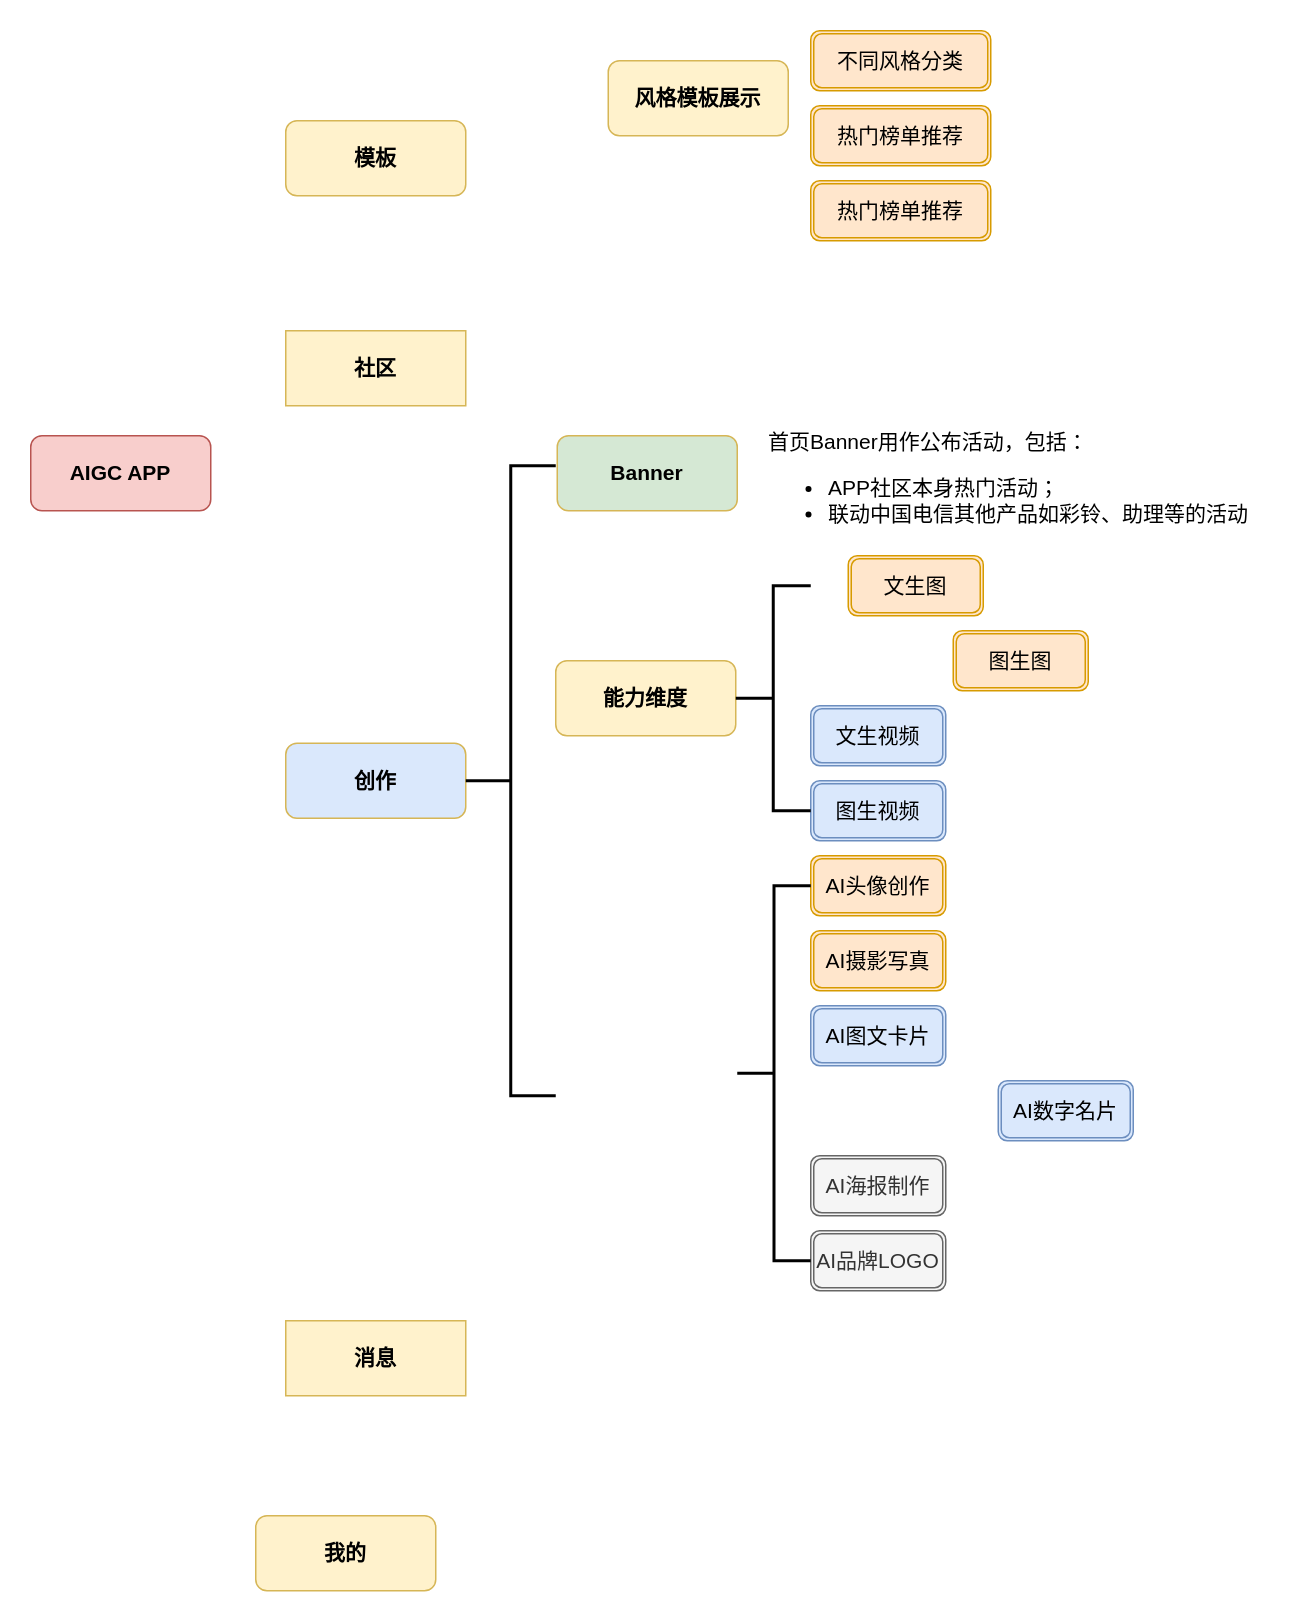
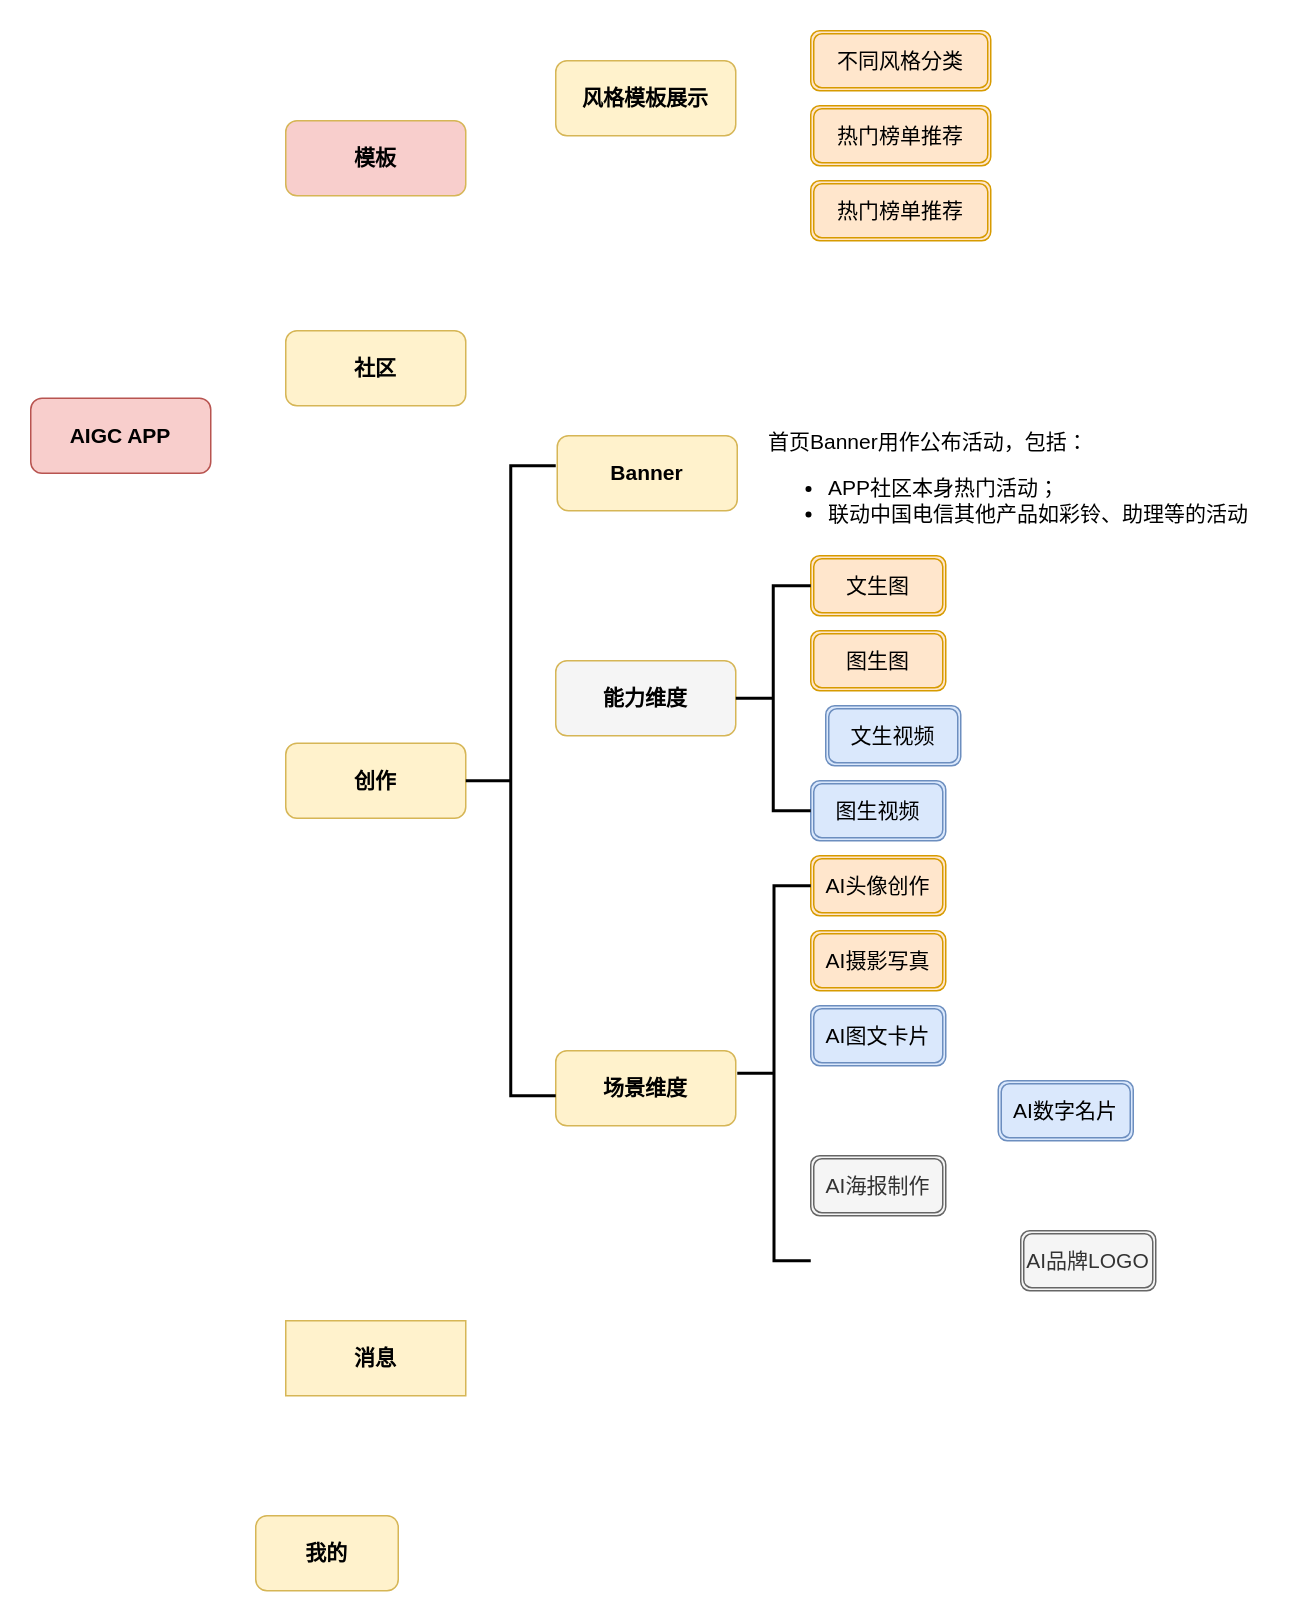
node "风格模板展示": moved (698, 98) -> (646, 98)
node "模板": fillcolor #fff2cc -> #f8cecc
node "社区": shape rectangle -> rounded rectangle
node "AIGC APP": moved (121, 473) -> (121, 436)
node "Banner": fillcolor #d5e8d4 -> #fff2cc
node "文生图": moved (916, 586) -> (878, 586)
node "图生图": moved (1021, 661) -> (878, 661)
node "能力维度": fillcolor #fff2cc -> #f5f5f5
node "文生视频": moved (878, 736) -> (893, 736)
node "创作": fillcolor #dae8fc -> #fff2cc
node "场景维度": added
node "AI品牌LOGO": moved (878, 1261) -> (1088, 1261)
node "我的": size 180x75 -> 143x75
